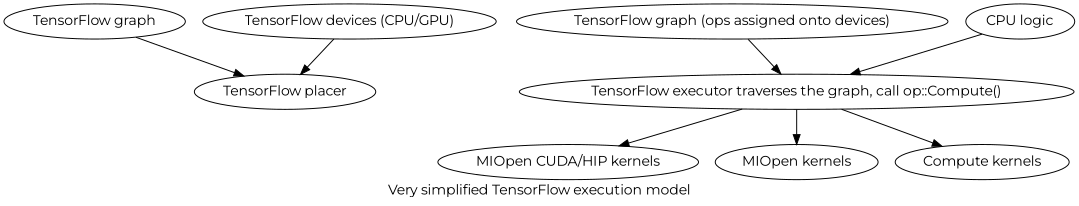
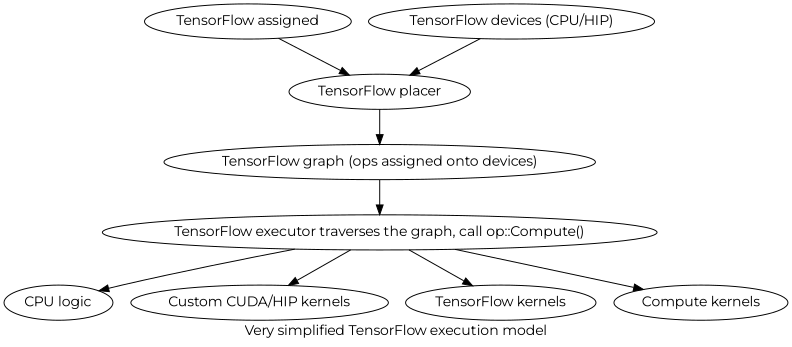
node "TensorFlow graph": label "TensorFlow graph" -> "TensorFlow assigned"
node "TensorFlow devices (CPU/GPU)": label "TensorFlow devices (CPU/GPU)" -> "TensorFlow devices (CPU/HIP)"
edge "CPU logic" -> "TensorFlow executor traverses the graph, call op::Compute()": reversed
edge "TensorFlow placer" -> "TensorFlow graph (ops assigned onto devices)": added
node "MIOpen CUDA/HIP kernels": label "MIOpen CUDA/HIP kernels" -> "Custom CUDA/HIP kernels"
node "MIOpen kernels": label "MIOpen kernels" -> "TensorFlow kernels"
